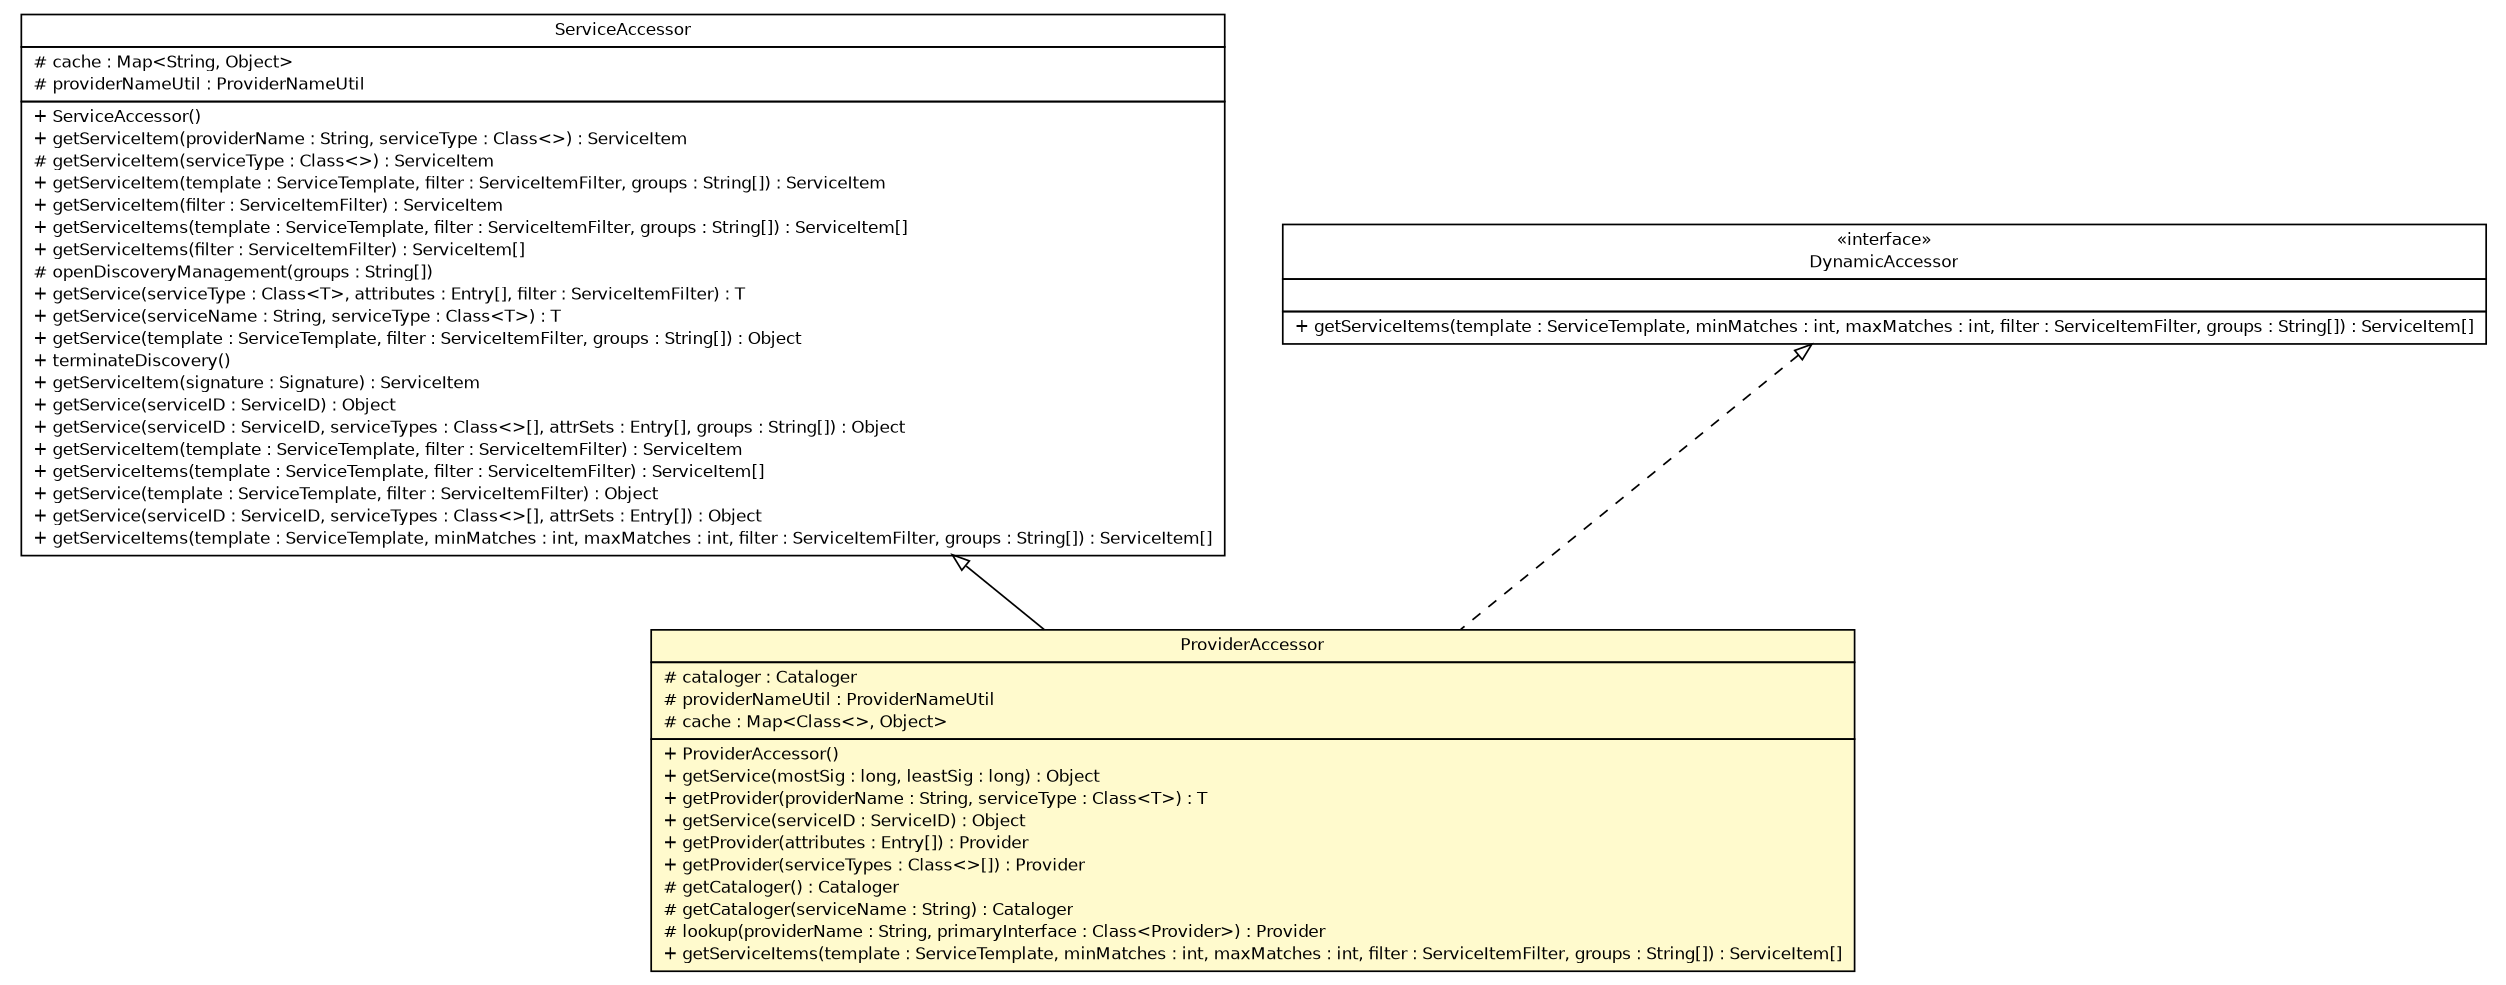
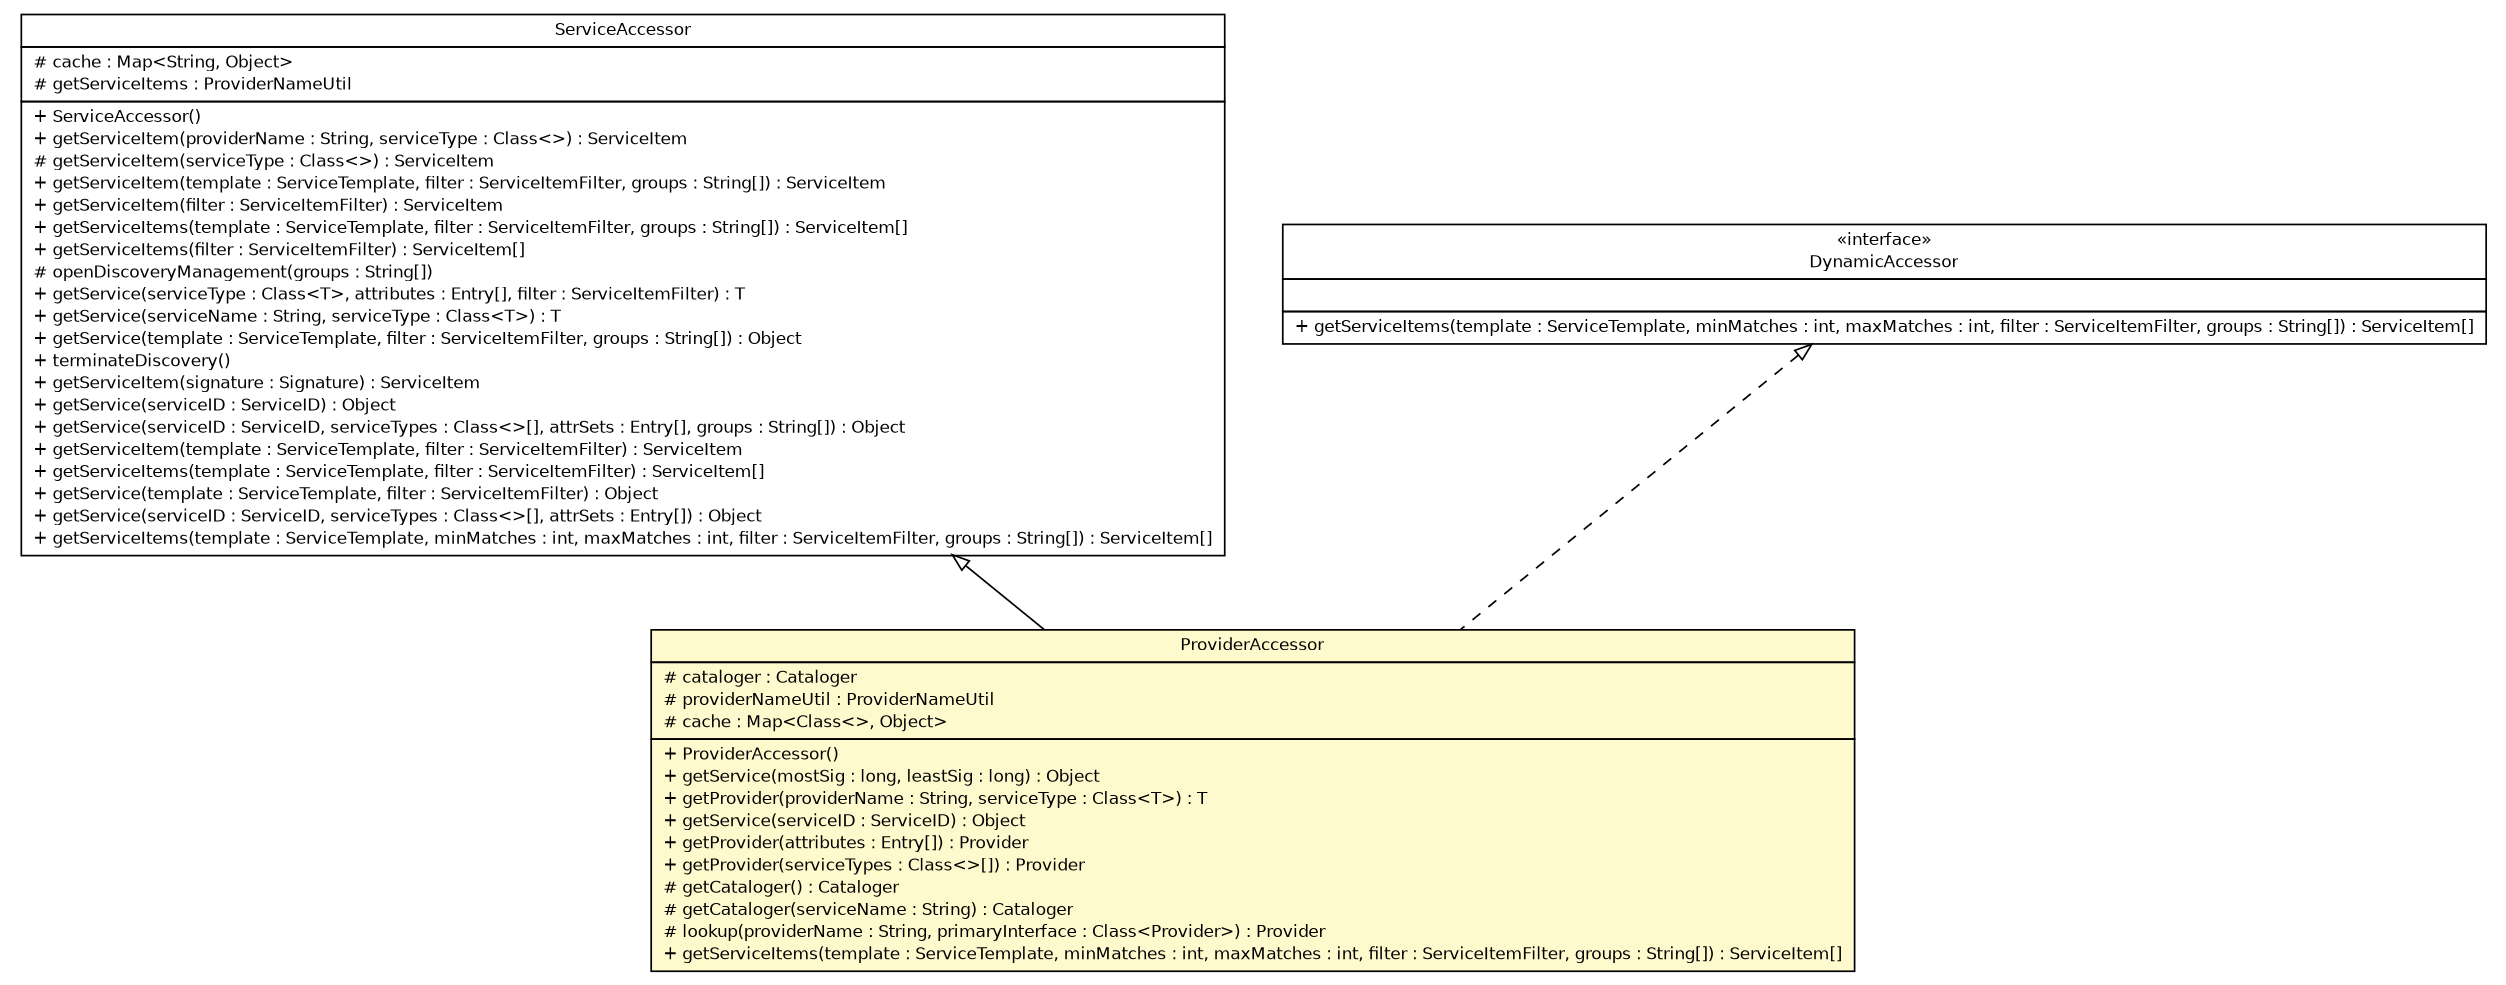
node "ServiceAccessor": text "# providerNameUtil : ProviderNameUtil" -> "# getServiceItems : ProviderNameUtil"
